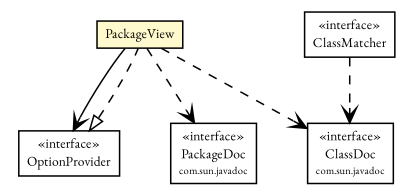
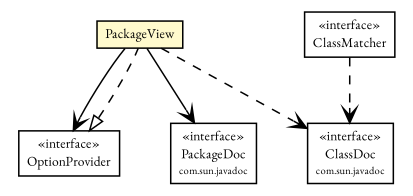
edge "PackageView" -> "PackageDoc": style dashed -> solid
